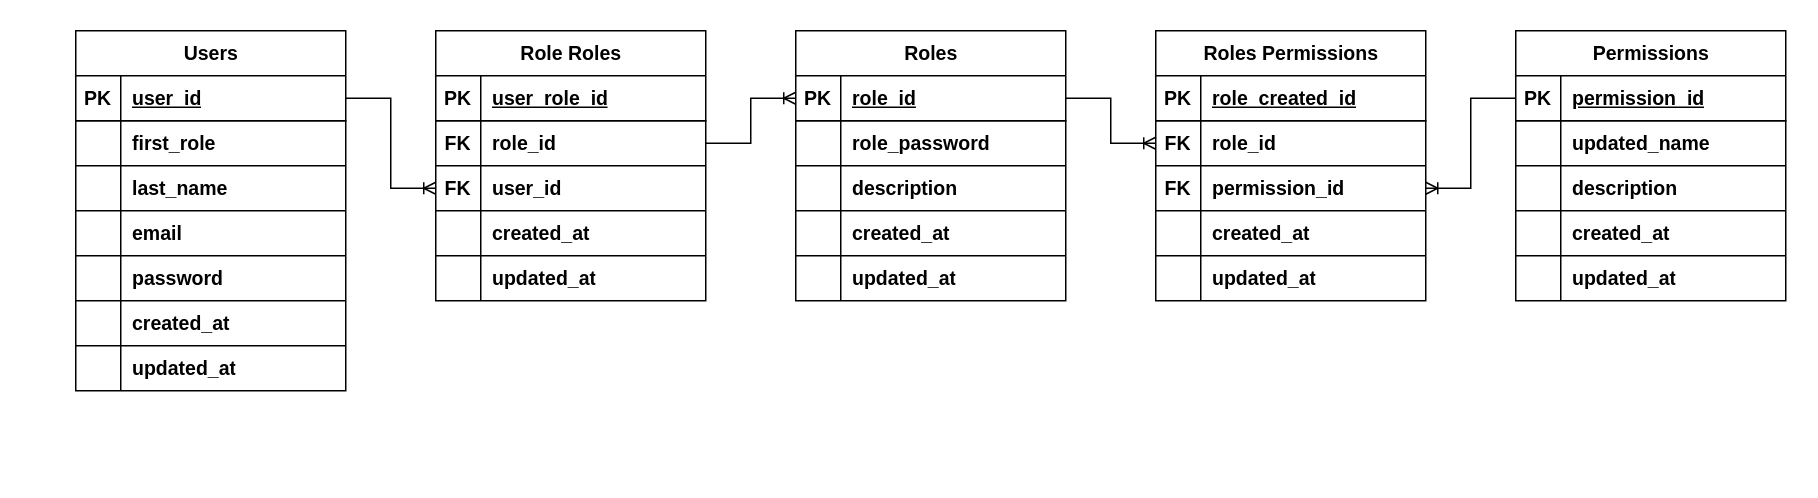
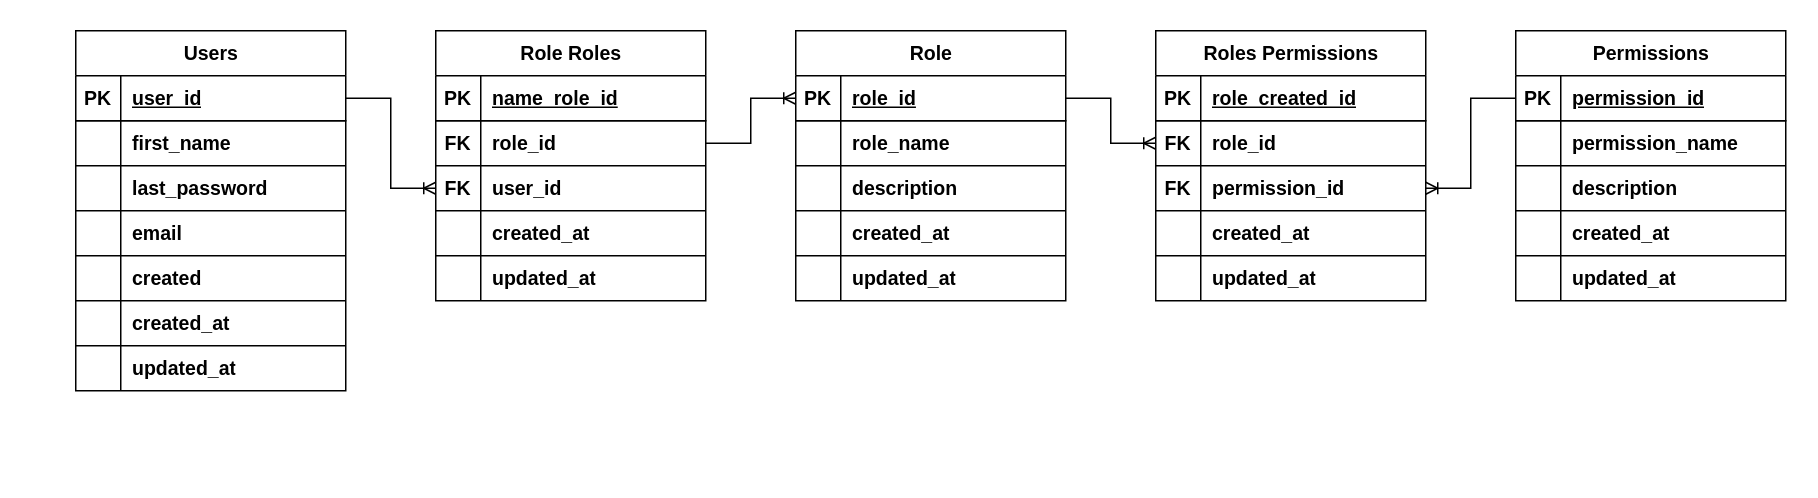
node "Roles": label "Roles" -> "Role"
node "user_role_id": label "user_role_id" -> "name_role_id"
node "first_role": label "first_role" -> "first_name"
node "role_password": label "role_password" -> "role_name"
node "updated_name": label "updated_name" -> "permission_name"
node "last_name": label "last_name" -> "last_password"
node "password": label "password" -> "created"
